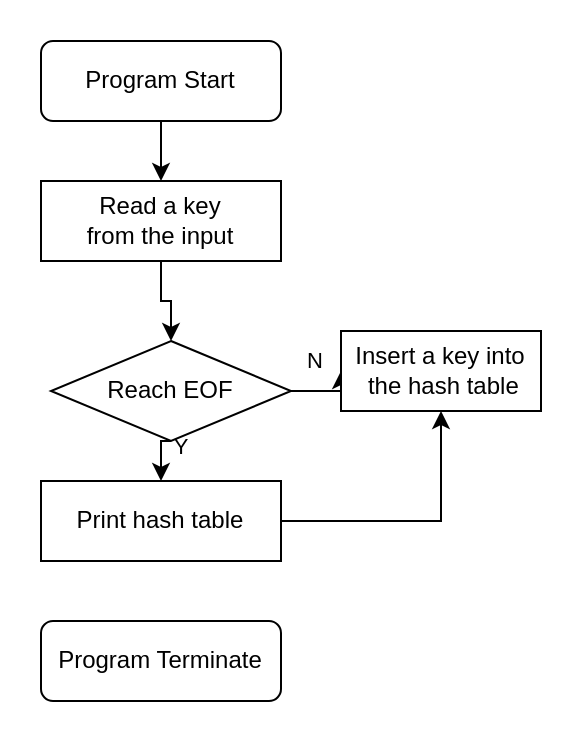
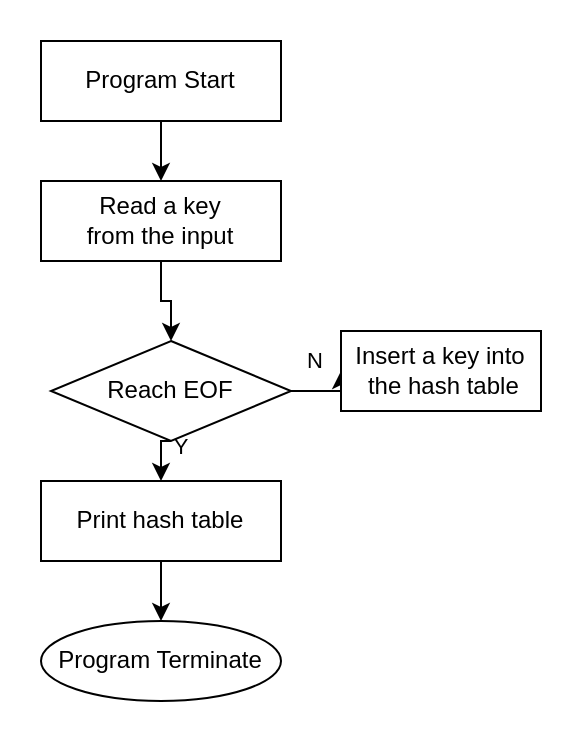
node "Program Start": shape rounded rectangle -> rectangle
edge "Print hash table" -> "Insert a key into the hash table": now "Print hash table" -> "Program Terminate"
node "Program Terminate": shape rounded rectangle -> ellipse
